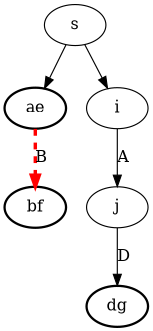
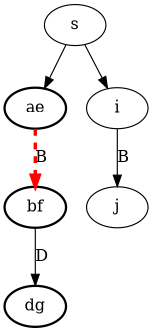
edge "i" -> "j": label "A" -> "B"
edge "j" -> "dg": now "bf" -> "dg"
